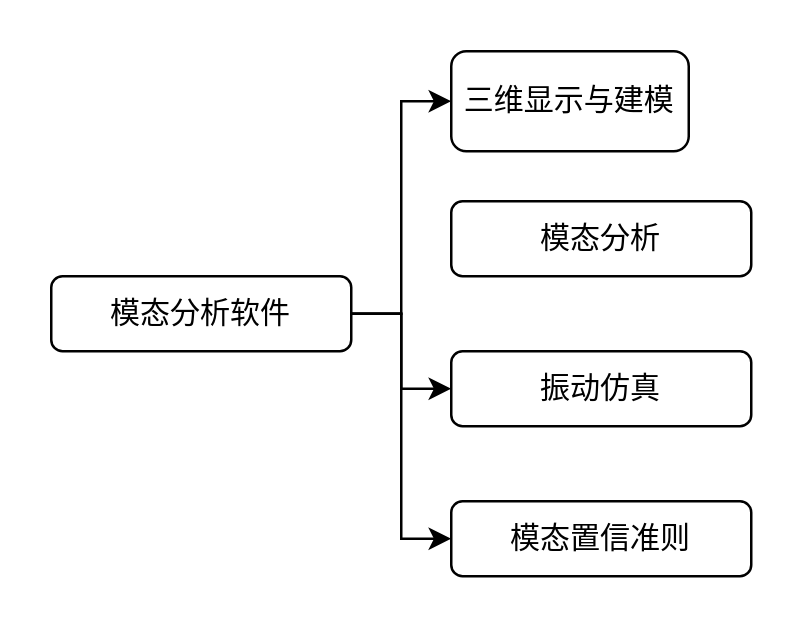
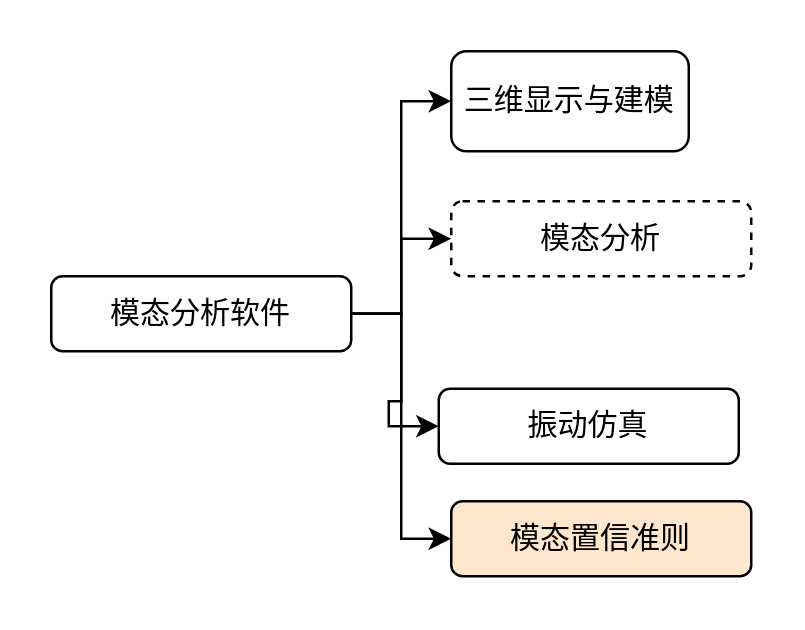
edge "模态分析软件" -> "模态分析": added
node "模态分析": style solid -> dashed
node "振动仿真": moved (601, 389) -> (589, 426)
node "模态置信准则": fillcolor #ffffff -> #ffe6cc
